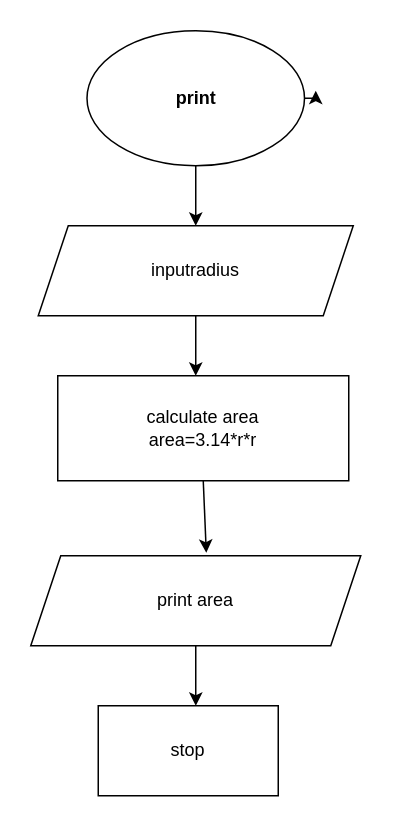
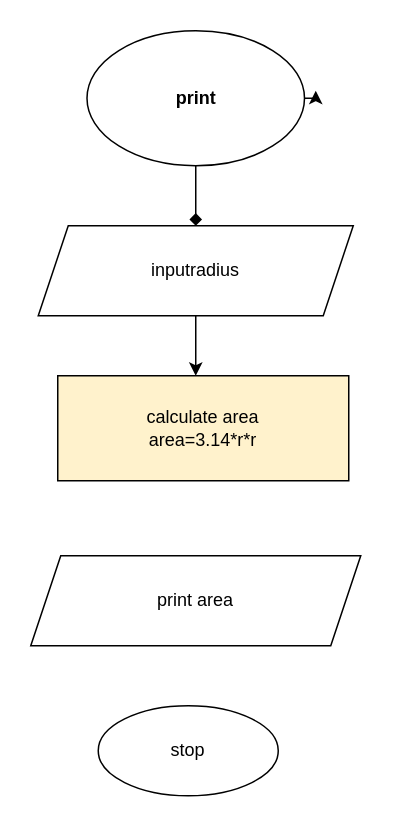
edge "print" -> "inputradius": arrowhead classic -> diamond
node "calculate area area=3.14*r*r": fillcolor #ffffff -> #fff2cc
edge "calculate area area=3.14*r*r" -> "print area": removed
edge "print area" -> "stop": removed
node "stop": shape rectangle -> ellipse
